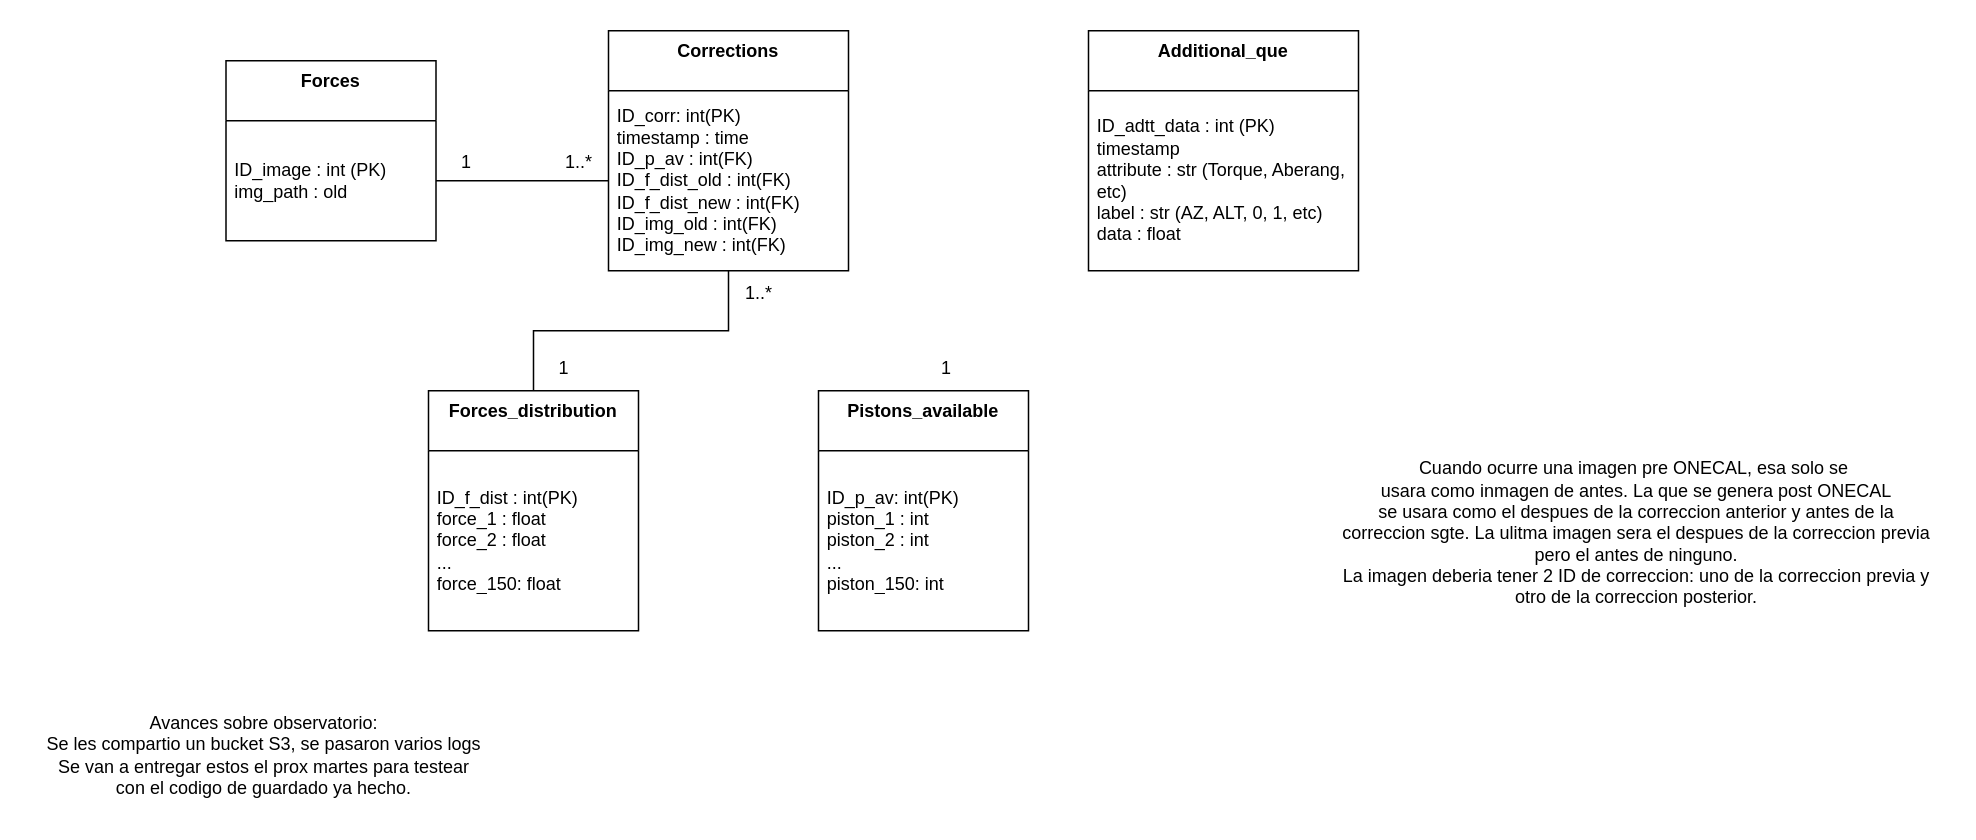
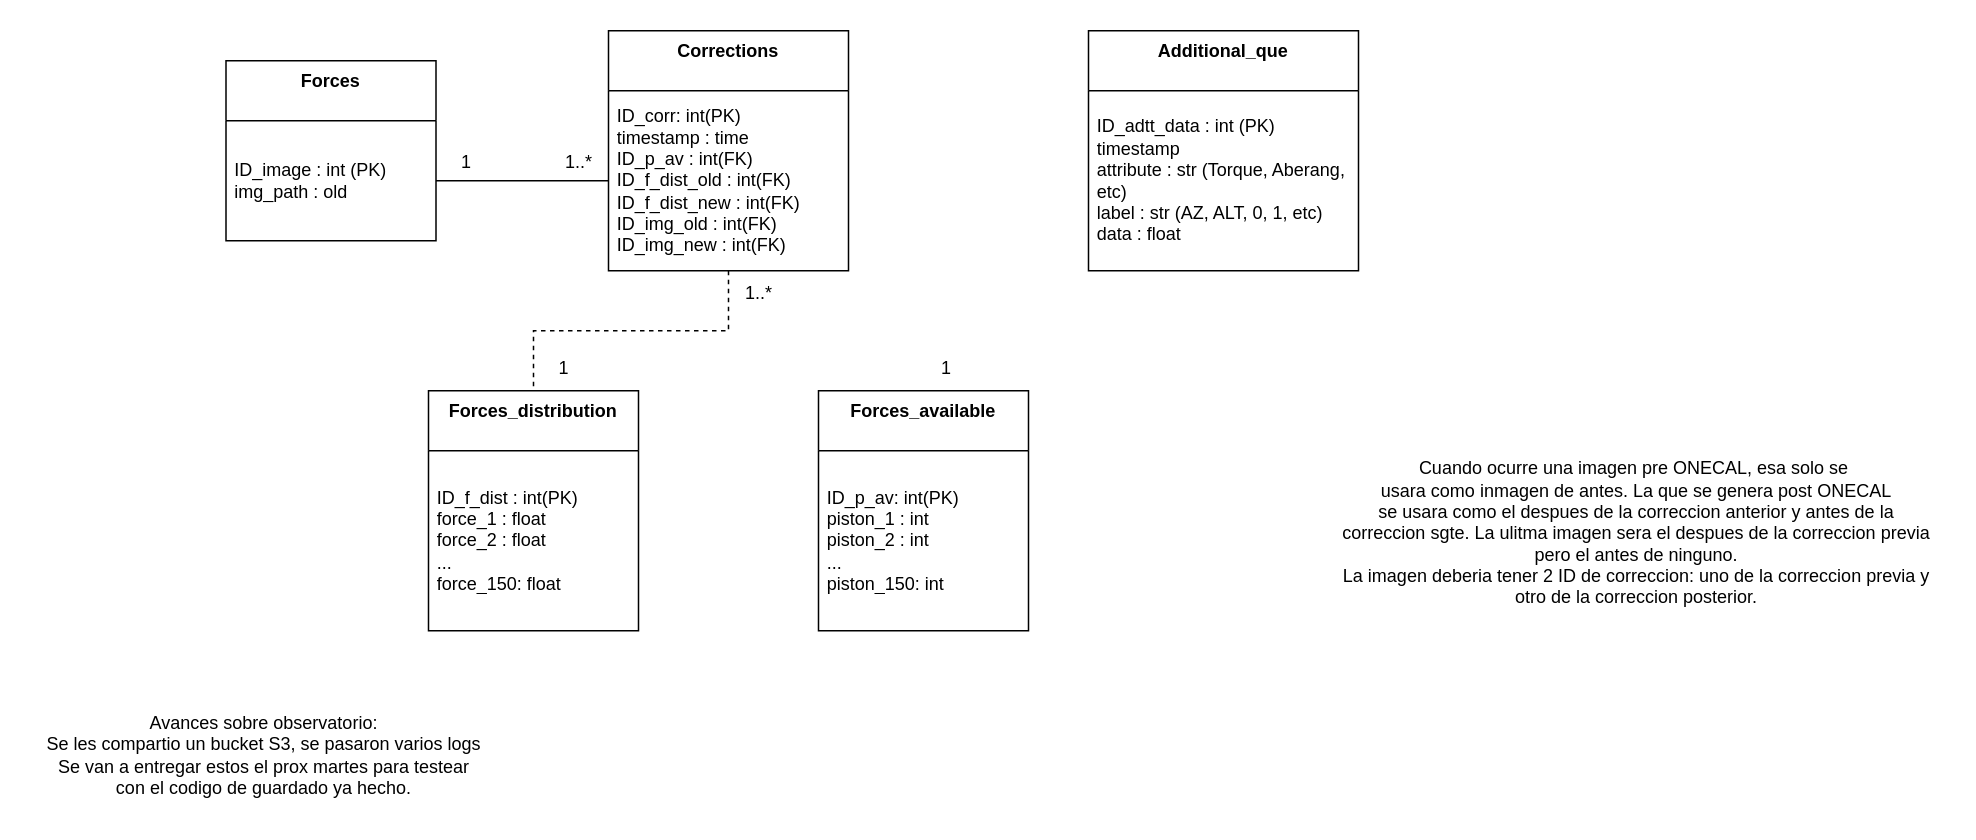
edge "Corrections" -- "Forces_distribution": style solid -> dashed
node "Pistons_available": label "Pistons_available" -> "Forces_available"
